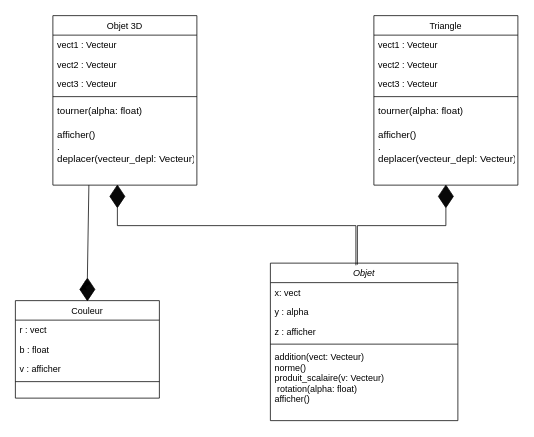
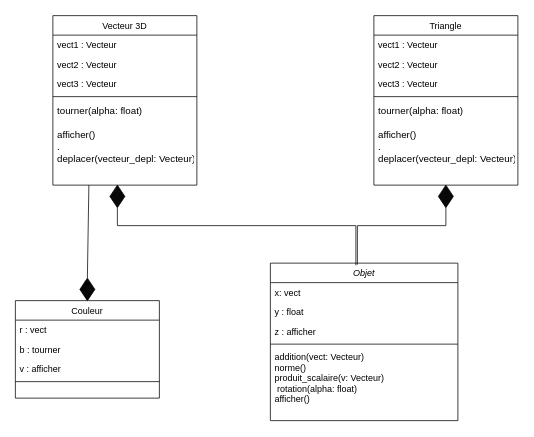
node "Objet 3D": label "Objet 3D" -> "Vecteur 3D"
node "y : alpha": label "y : alpha" -> "y : float"
node "b : float": label "b : float" -> "b : tourner"
